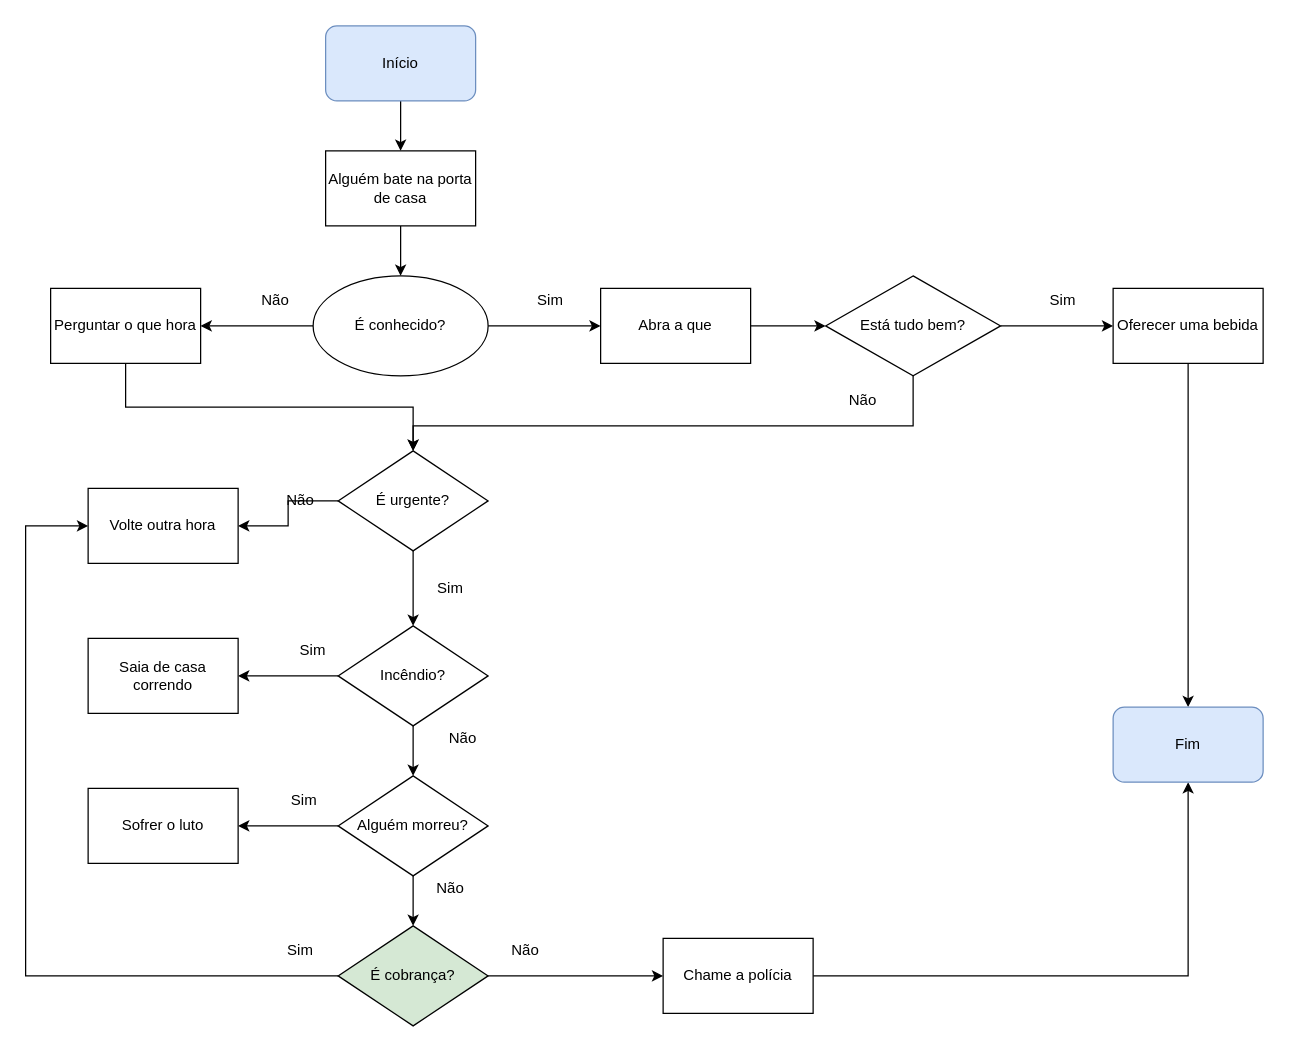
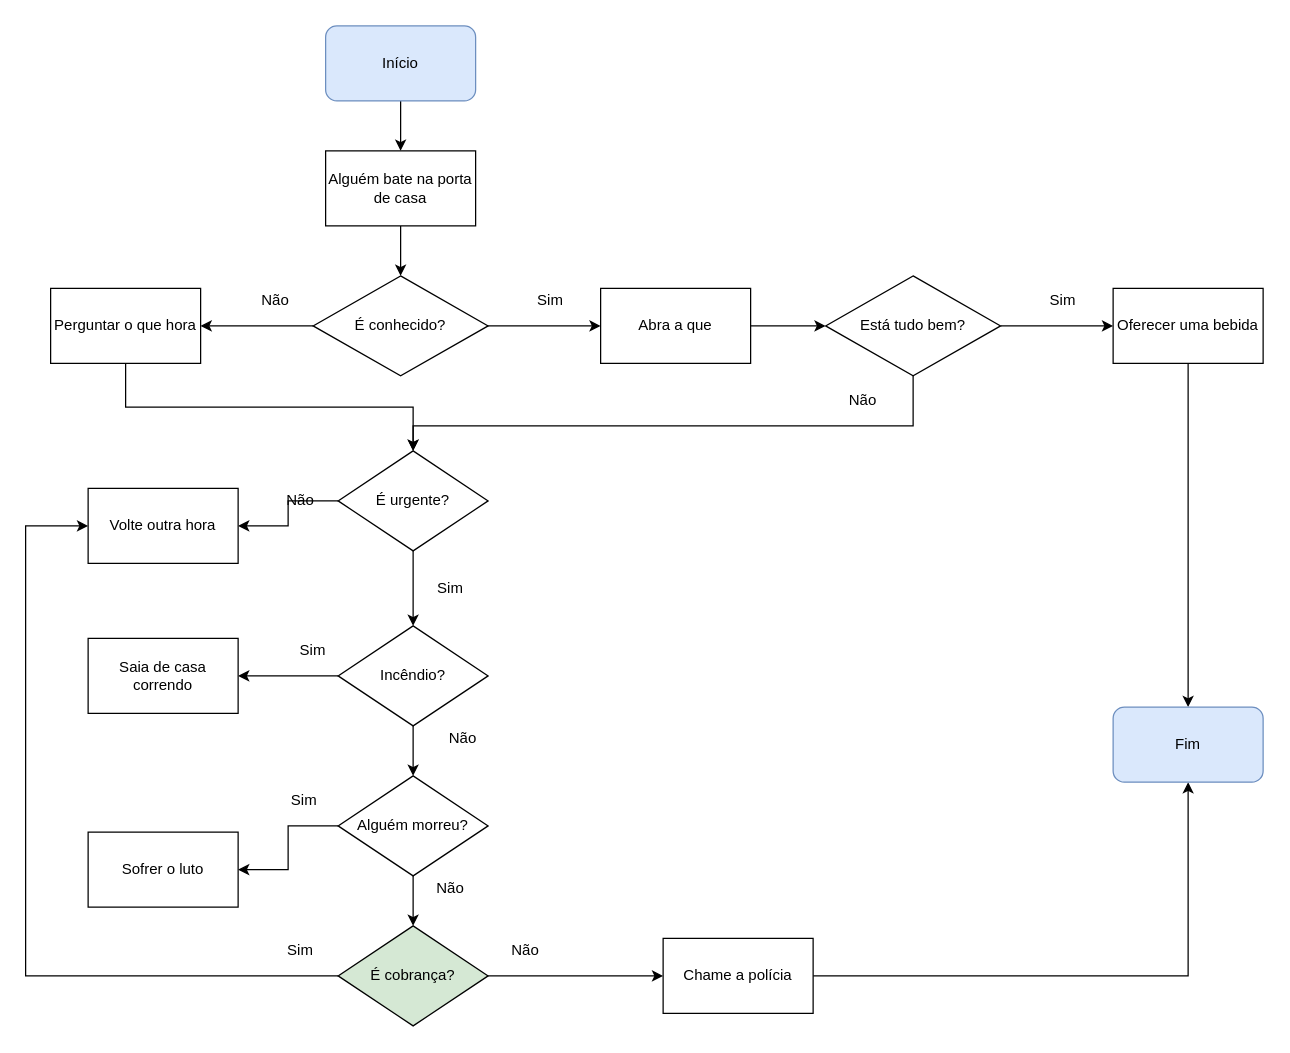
node "É conhecido?": shape ellipse -> diamond
node "Sofrer o luto": moved (163, 826) -> (163, 869)
